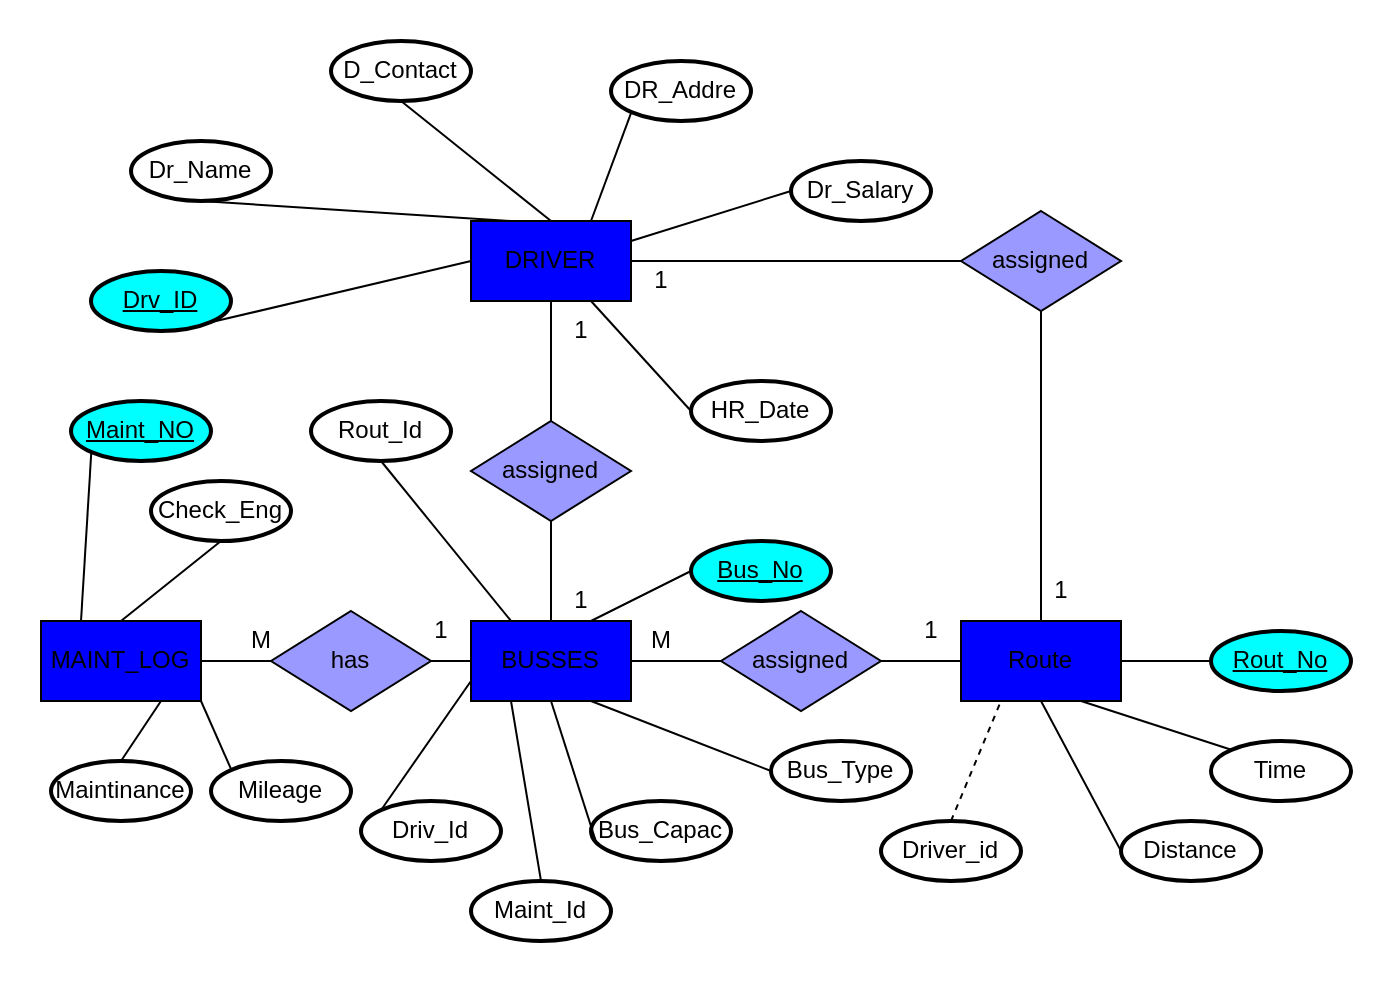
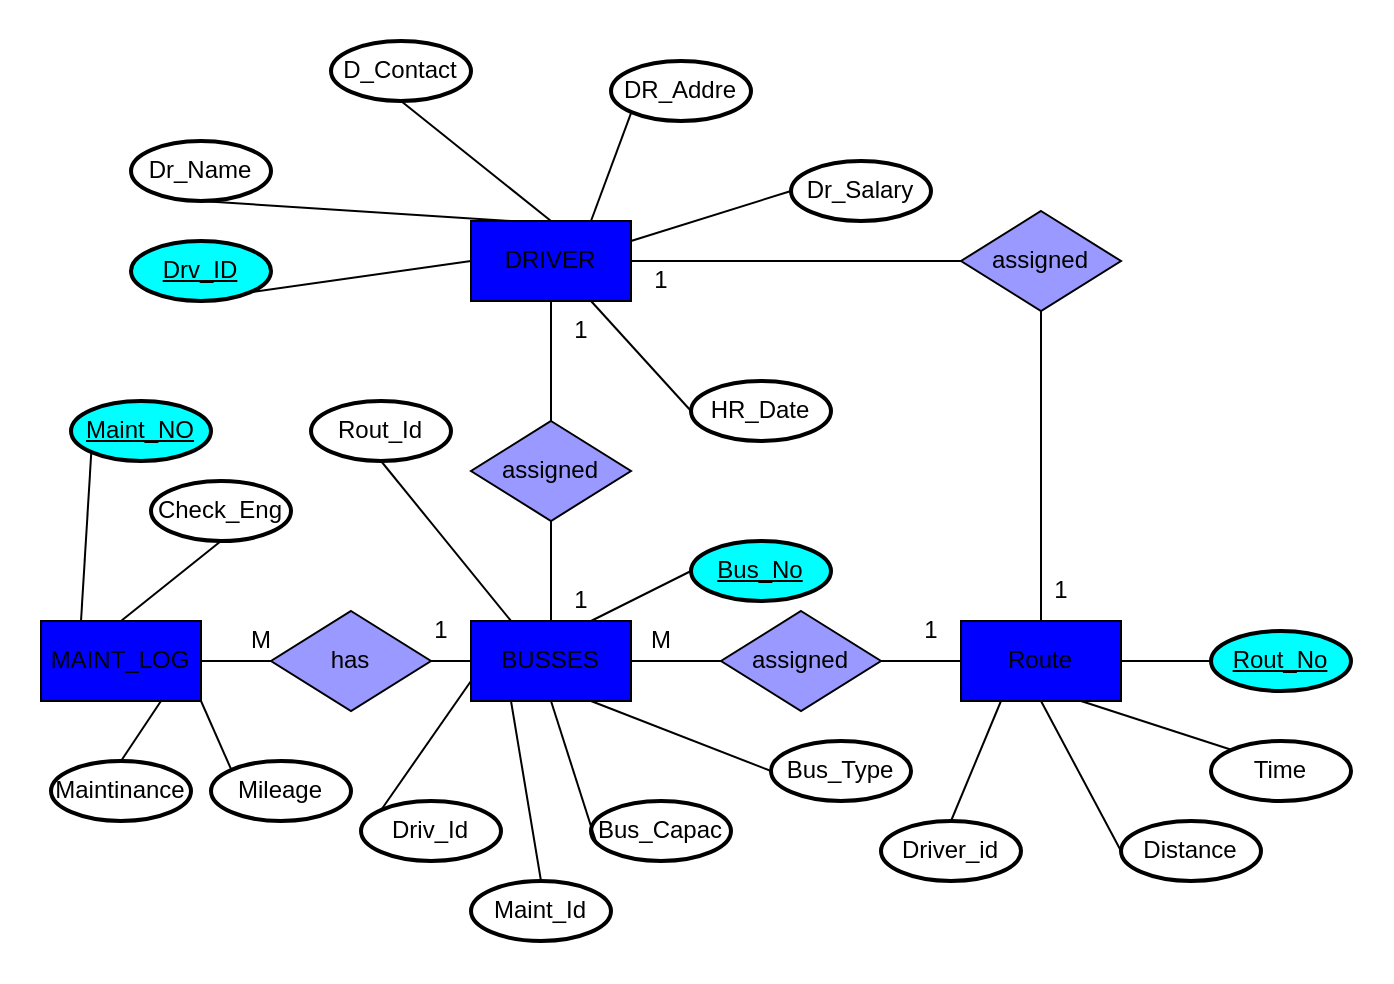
node "Drv_ID": moved (161, 301) -> (201, 271)
edge "Route" -- "Driver_id": style dashed -> solid
